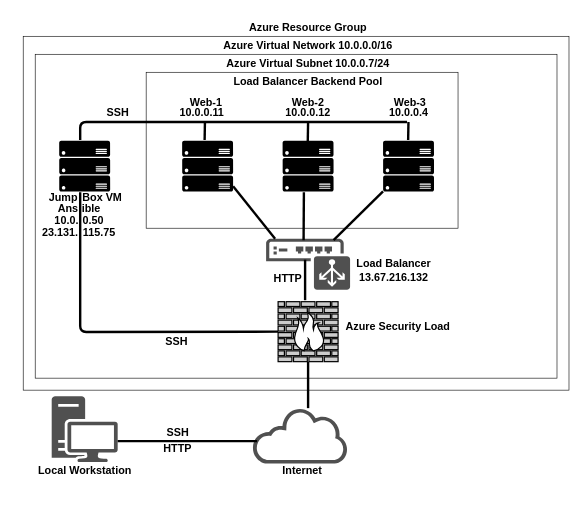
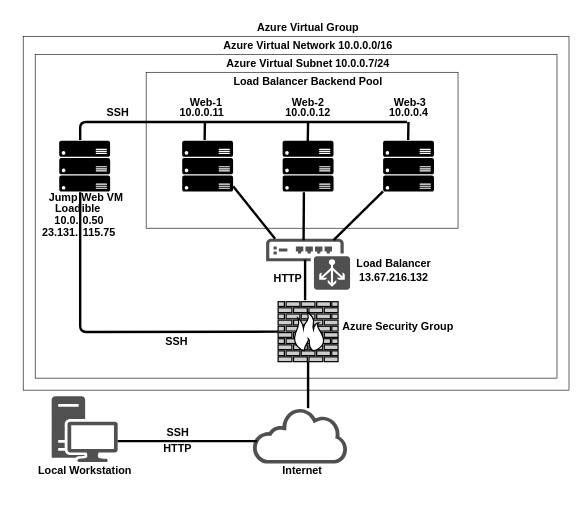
node "Azure Resource Group": label "Azure Resource Group" -> "Azure Virtual Group"
node "Box VM": label "Box VM" -> "Web VM"
node "Ans": label "Ans" -> "Load"
node "Azure Security Load": label "Azure Security Load" -> "Azure Security Group"
